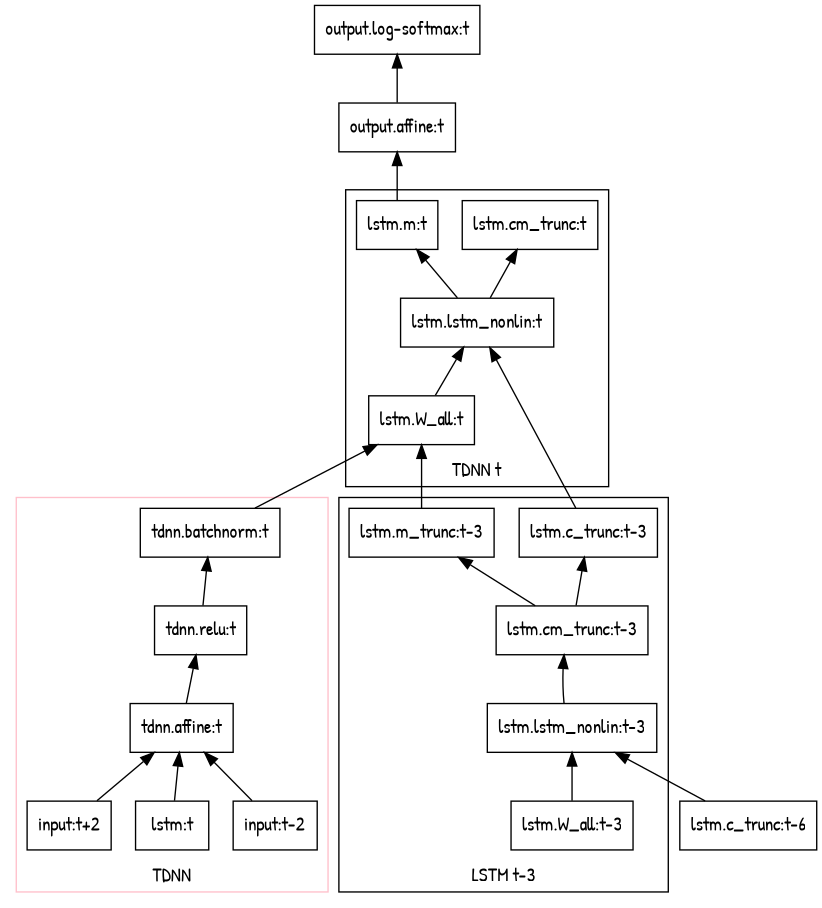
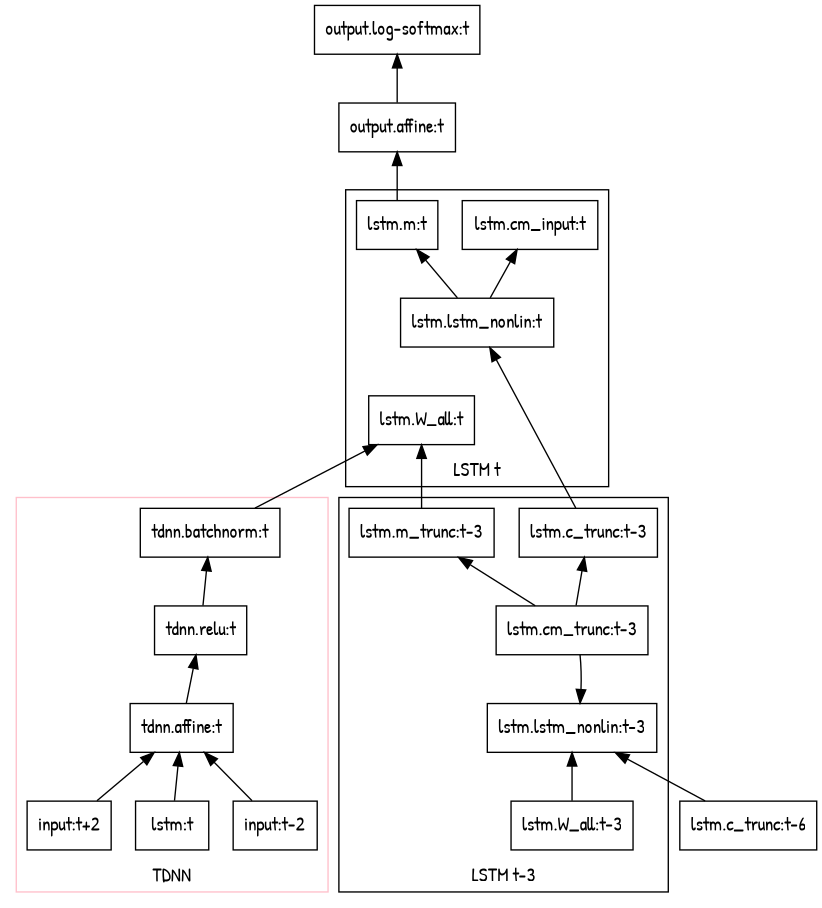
node "lstm.cm_trunc:t": label "lstm.cm_trunc:t" -> "lstm.cm_input:t"
edge "lstm.W_all:t" -> "lstm.lstm_nonlin:t": removed
cluster "TDNN t": label "TDNN t" -> "LSTM t"
edge "lstm.lstm_nonlin:t-3" -> "lstm.cm_trunc:t-3": reversed
